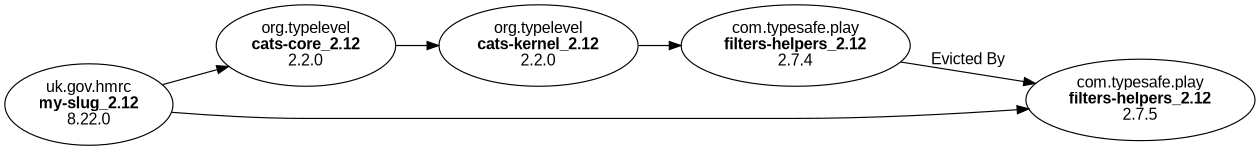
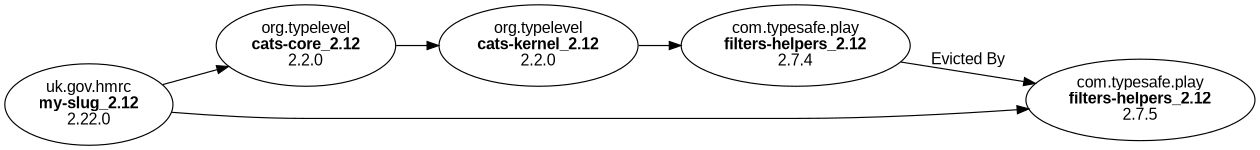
node "uk.gov.hmrc": text "8.22.0" -> "2.22.0"
